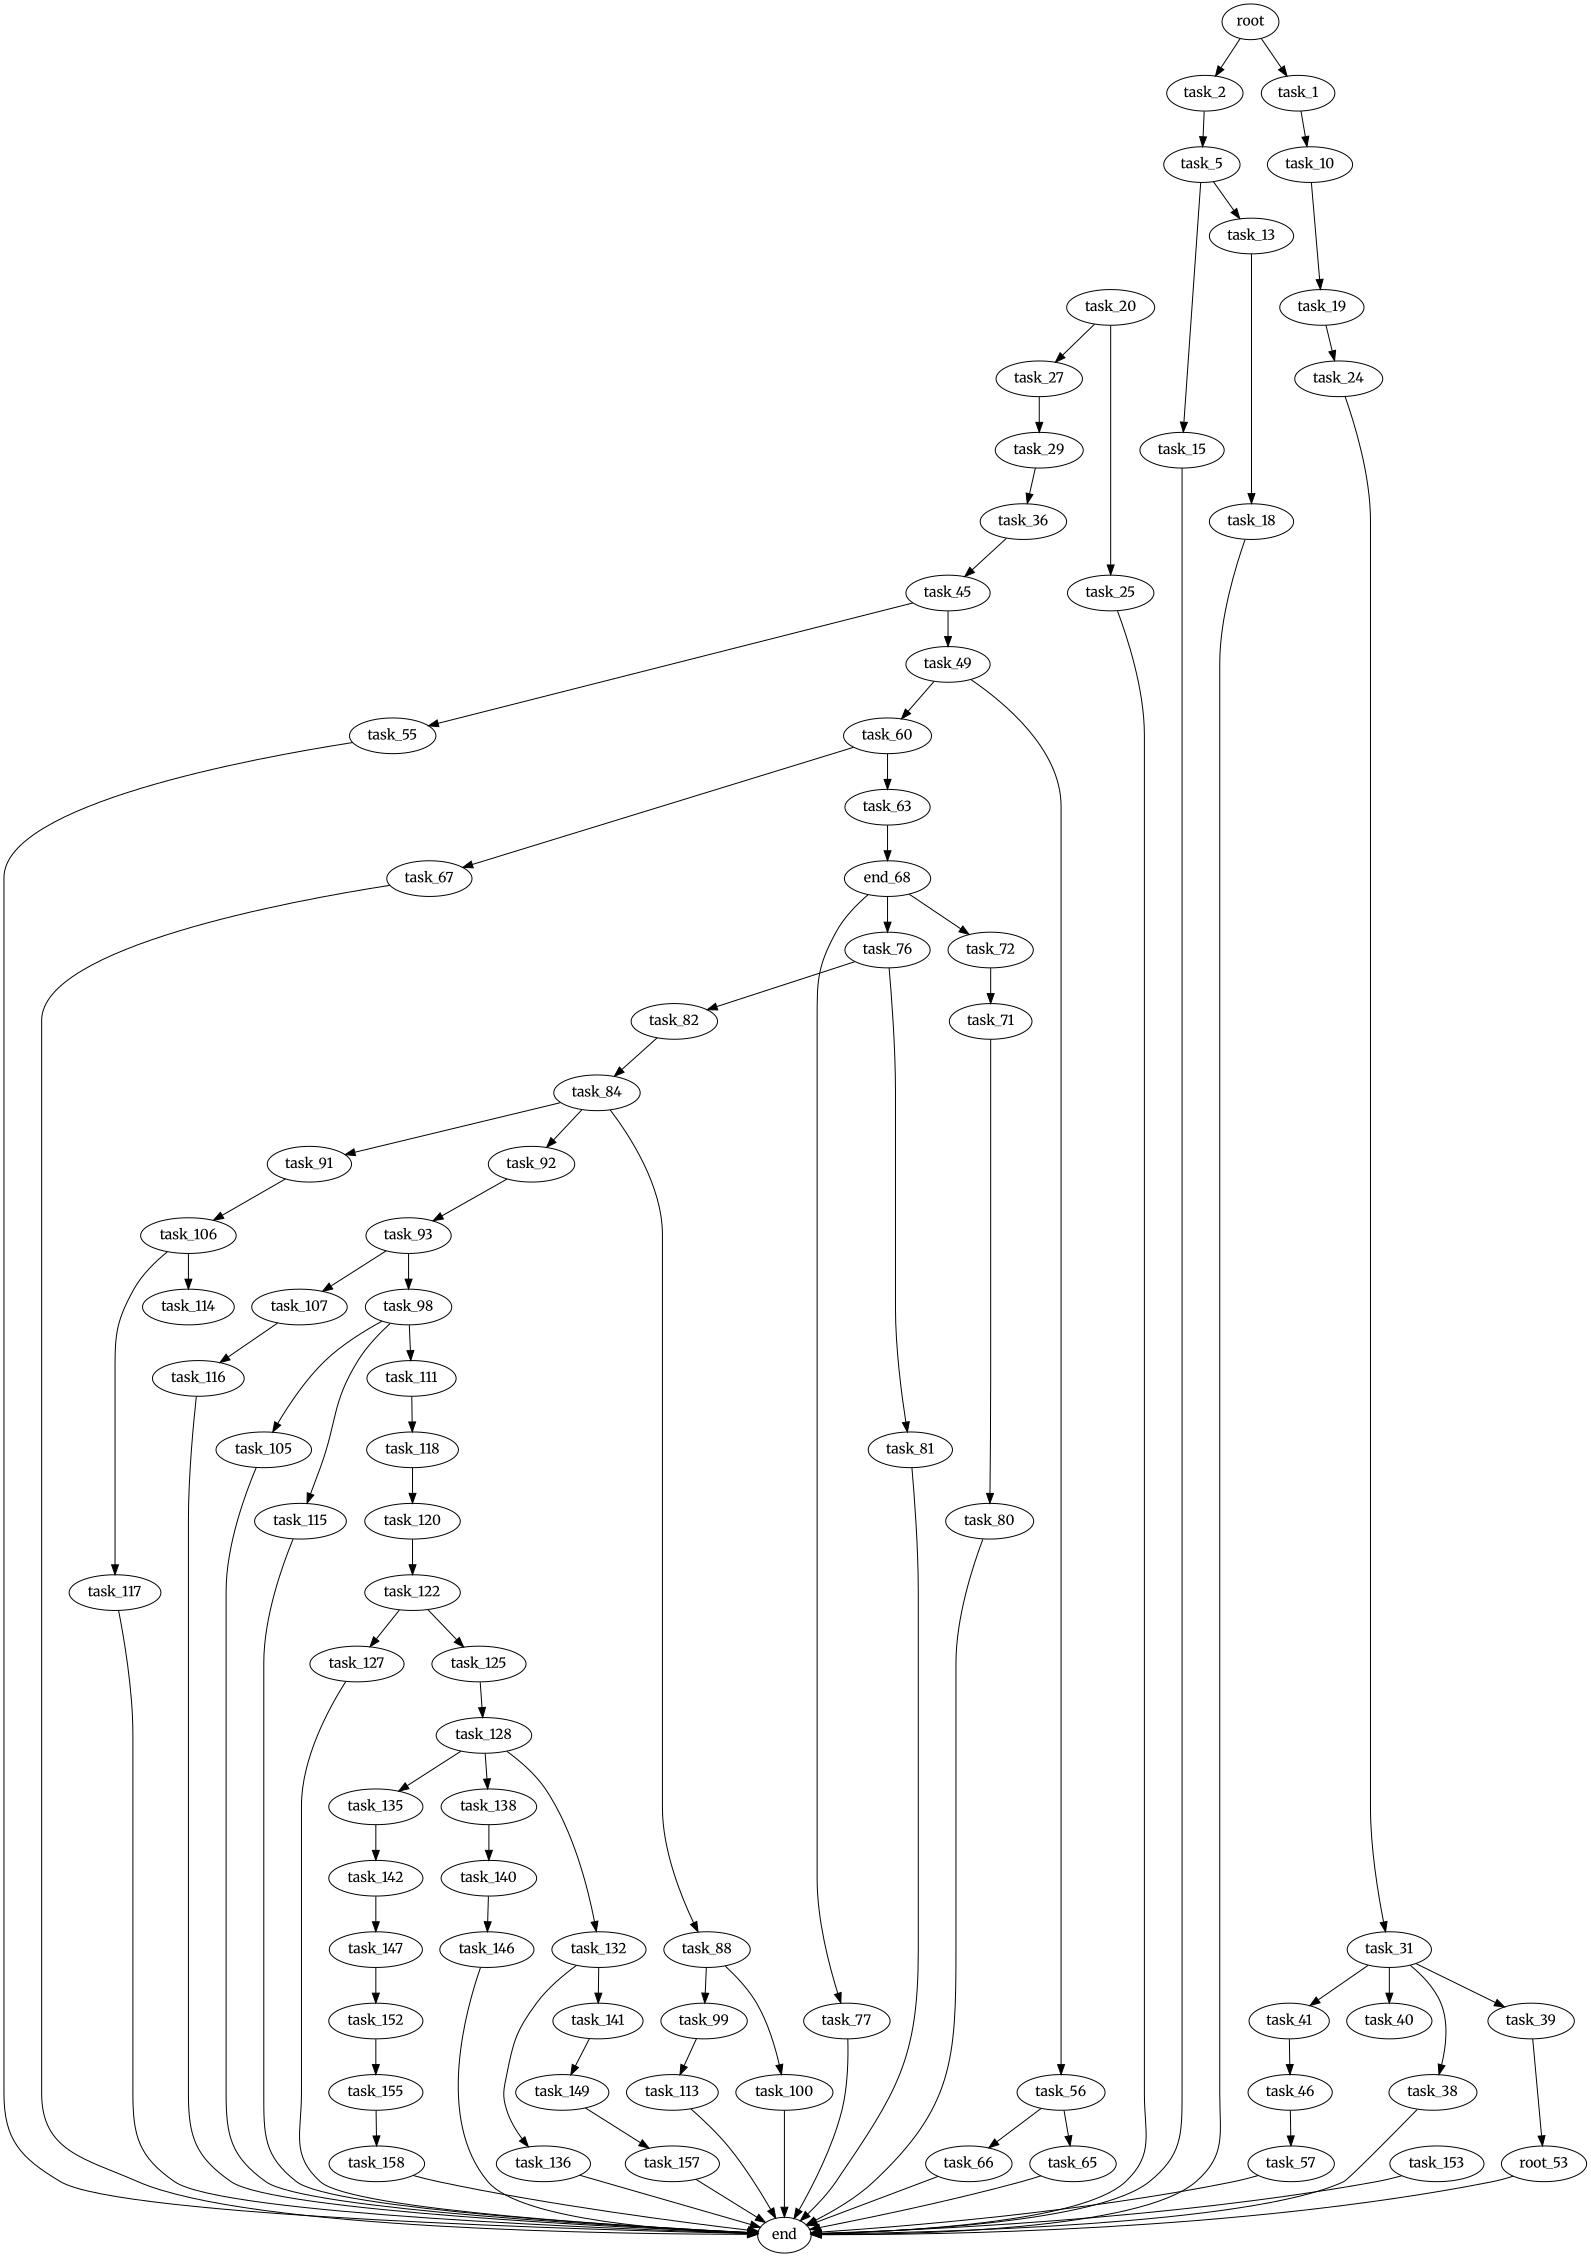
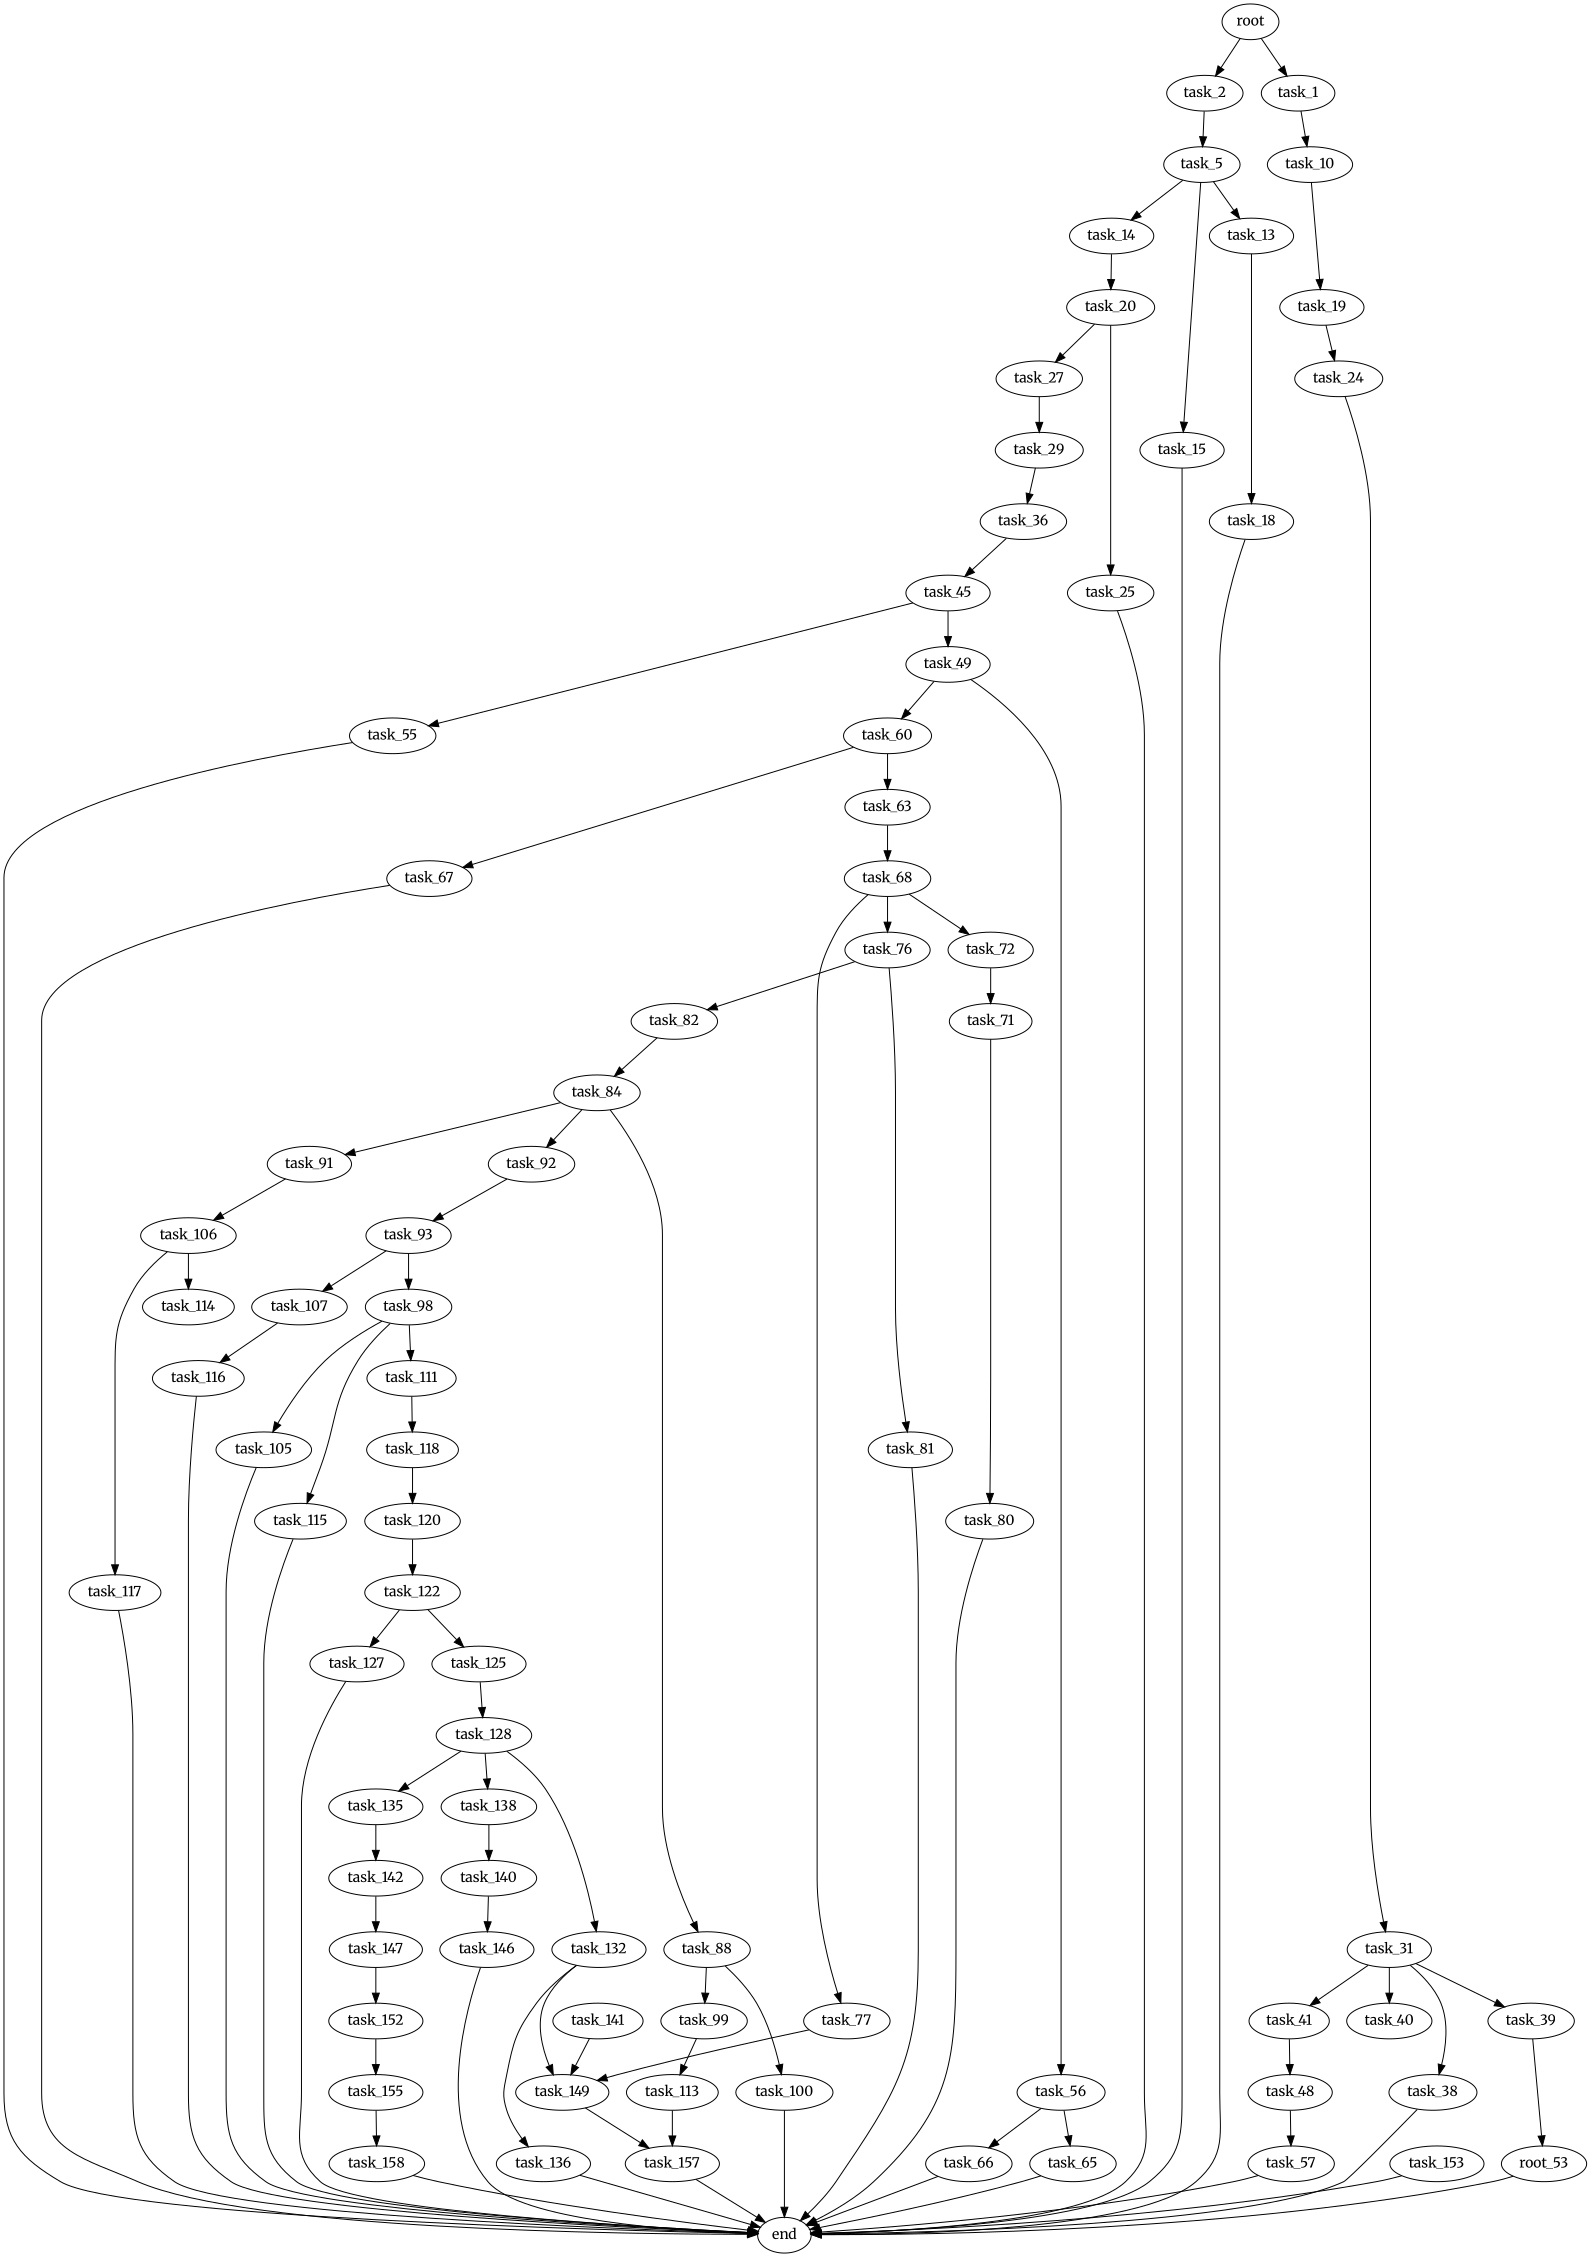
node "task_14": added
node "end_68": label "end_68" -> "task_68"
edge "task_132" -> "task_141": now "task_132" -> "task_149"
node "task_46": label "task_46" -> "task_48"
edge "task_77" -> "end": now "task_77" -> "task_149"
edge "task_113" -> "end": now "task_113" -> "task_157"
